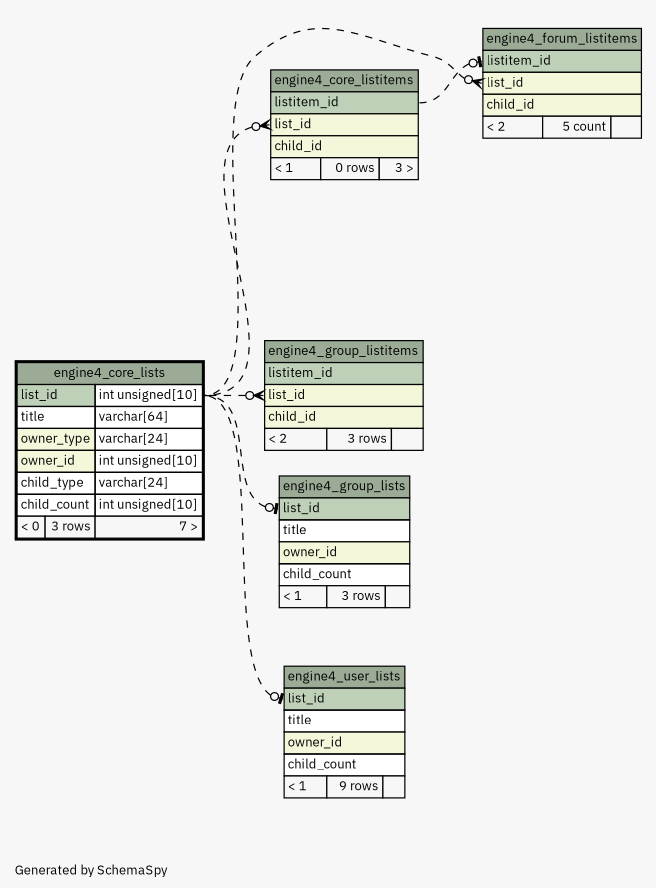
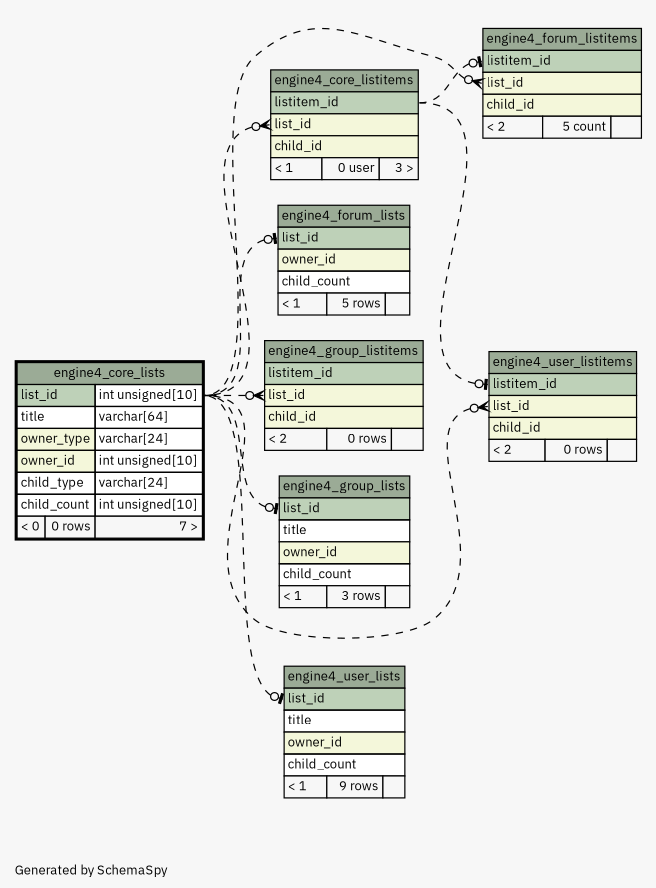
node "engine4_core_listitems": text "0 rows" -> "0 user"
node "engine4_forum_lists": added
node "engine4_user_listitems": added
node "engine4_group_listitems": text "3 rows" -> "0 rows"
node "engine4_core_lists": text "3 rows" -> "0 rows"
